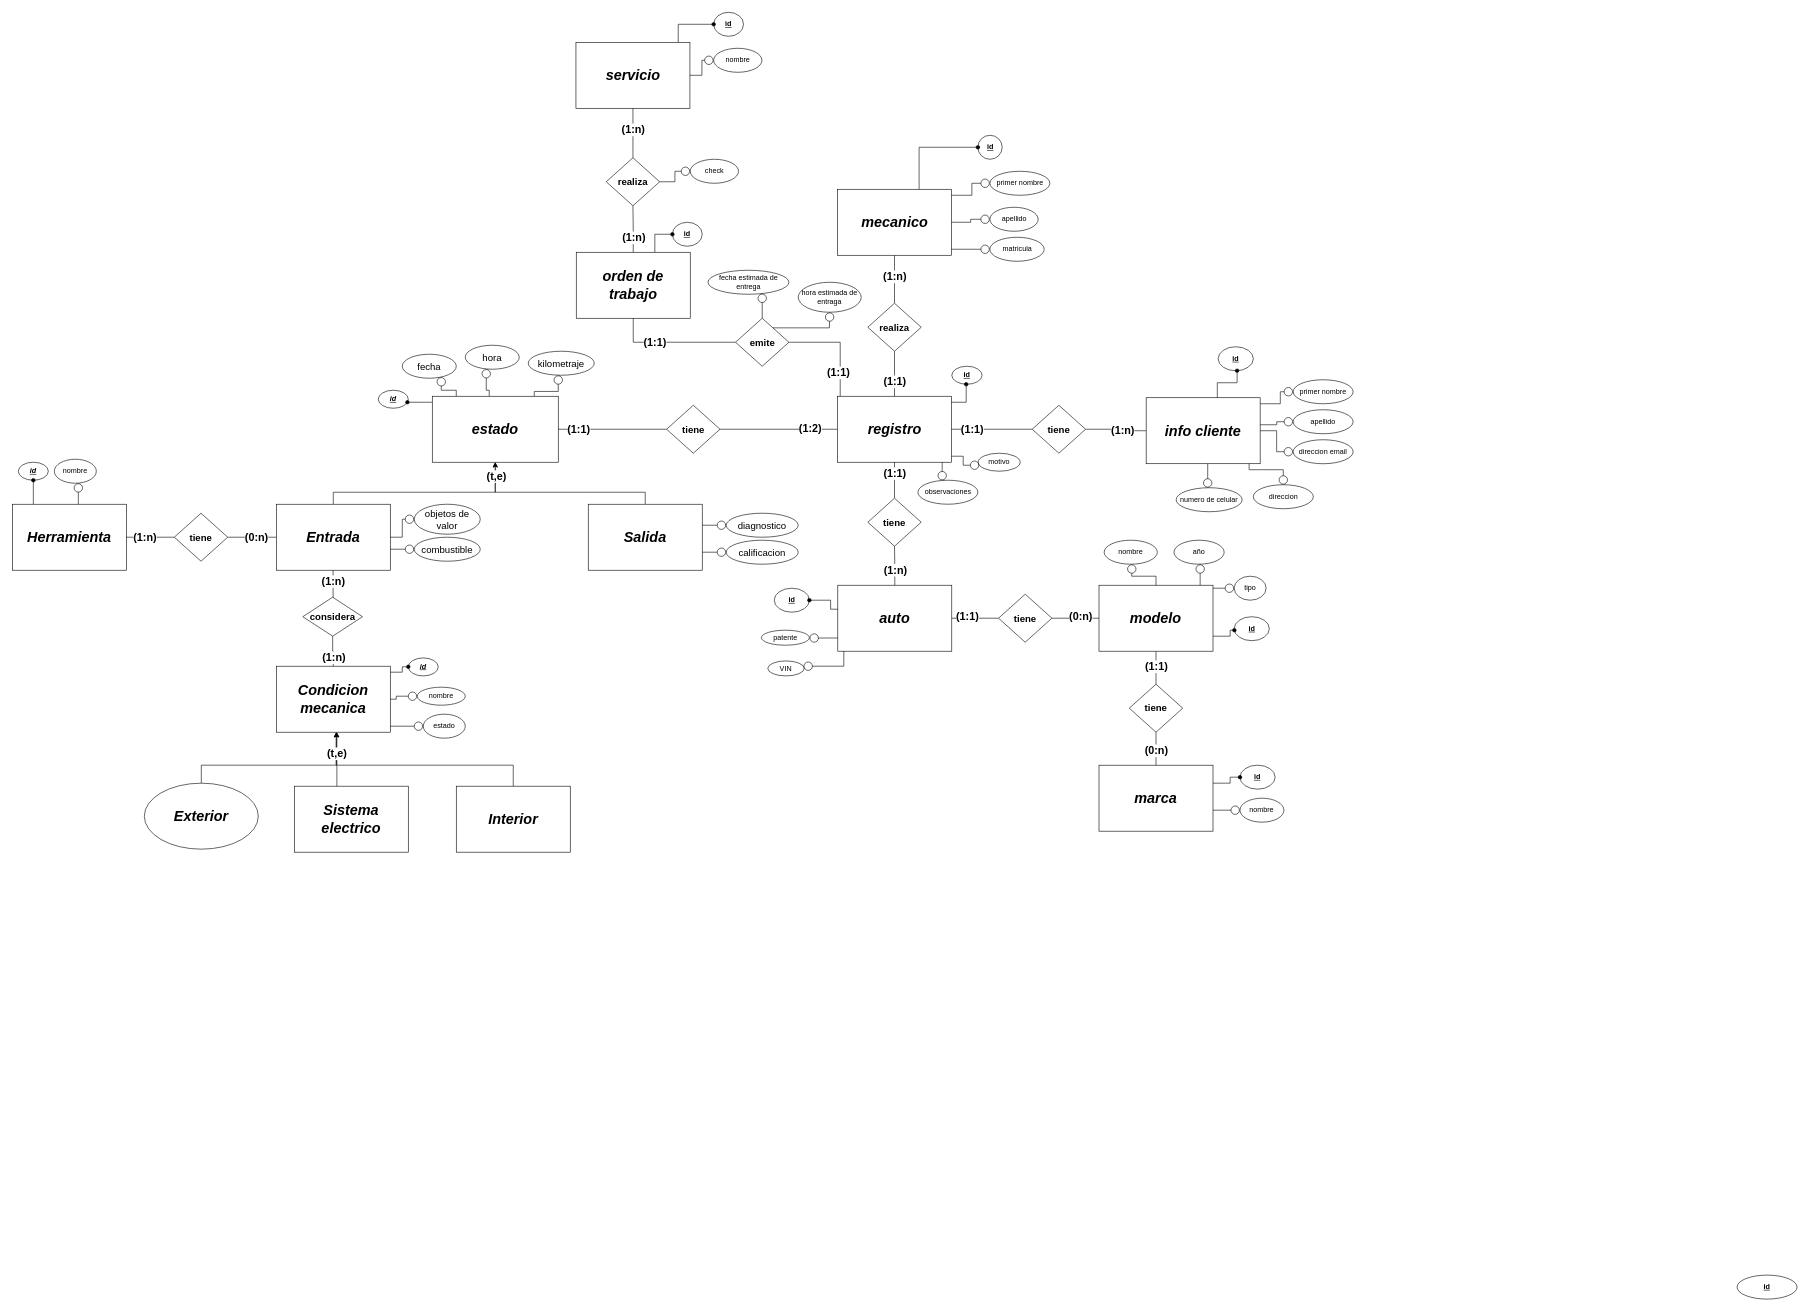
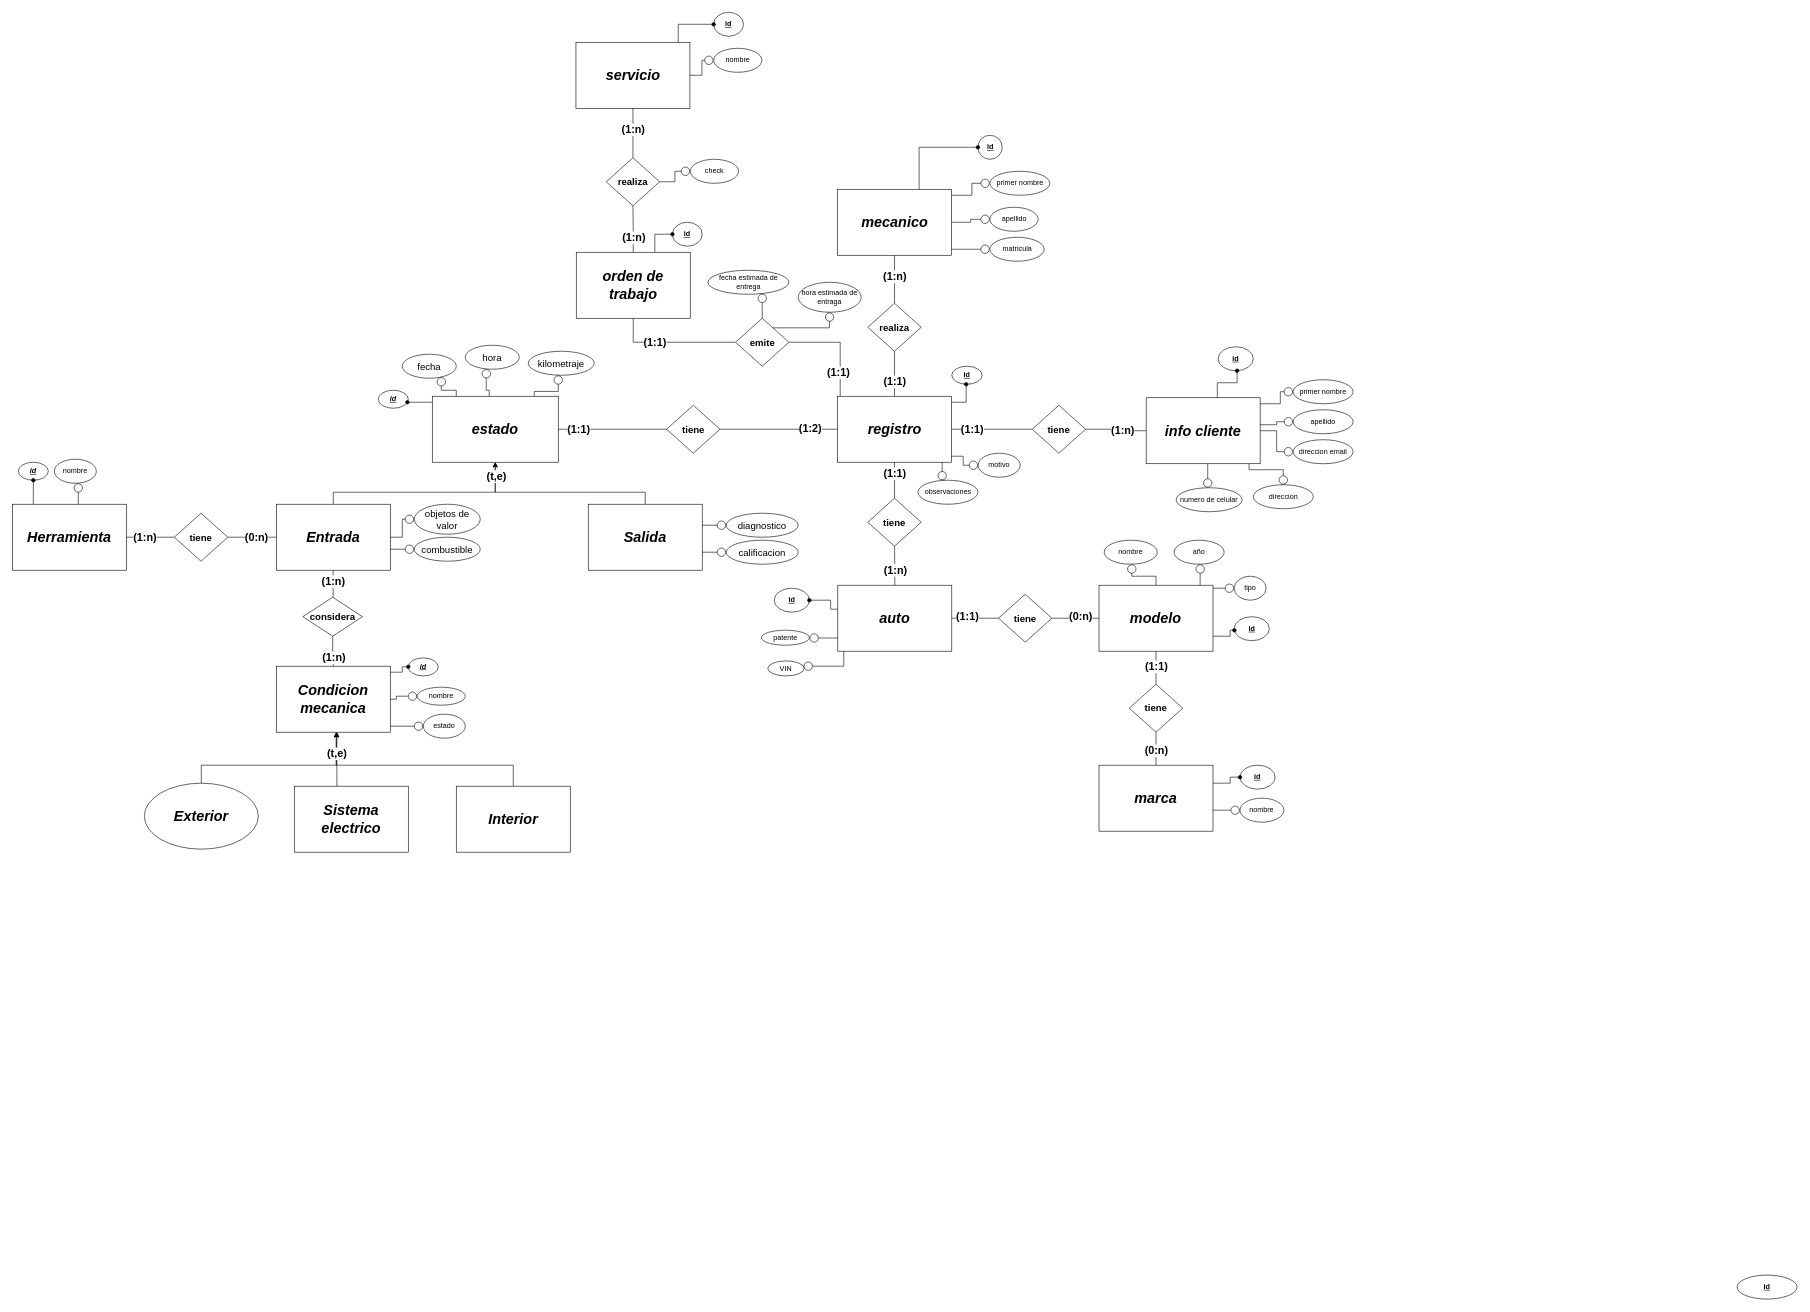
node "motivo": size 42x18 -> 42x24
